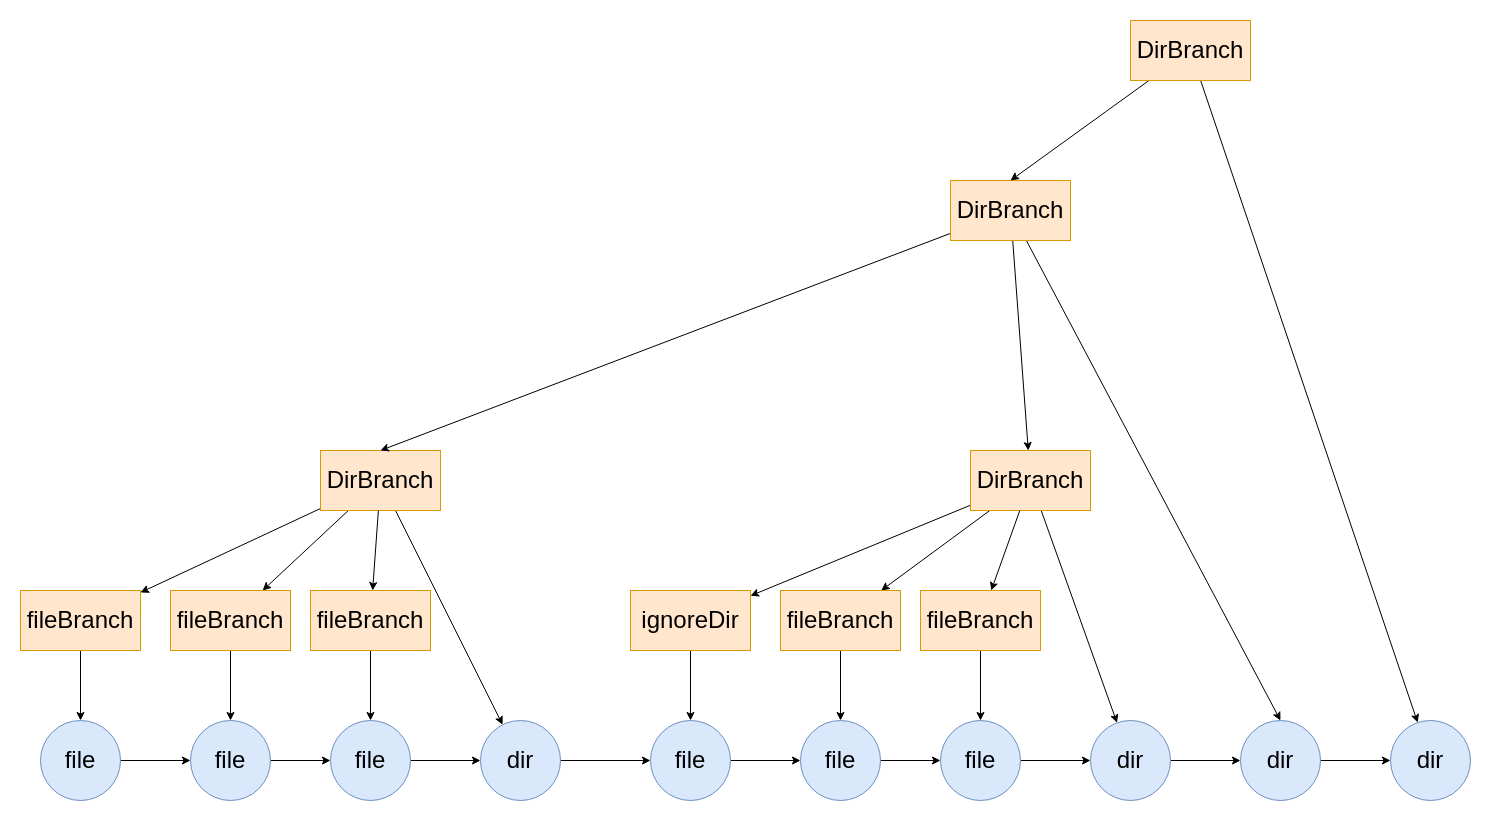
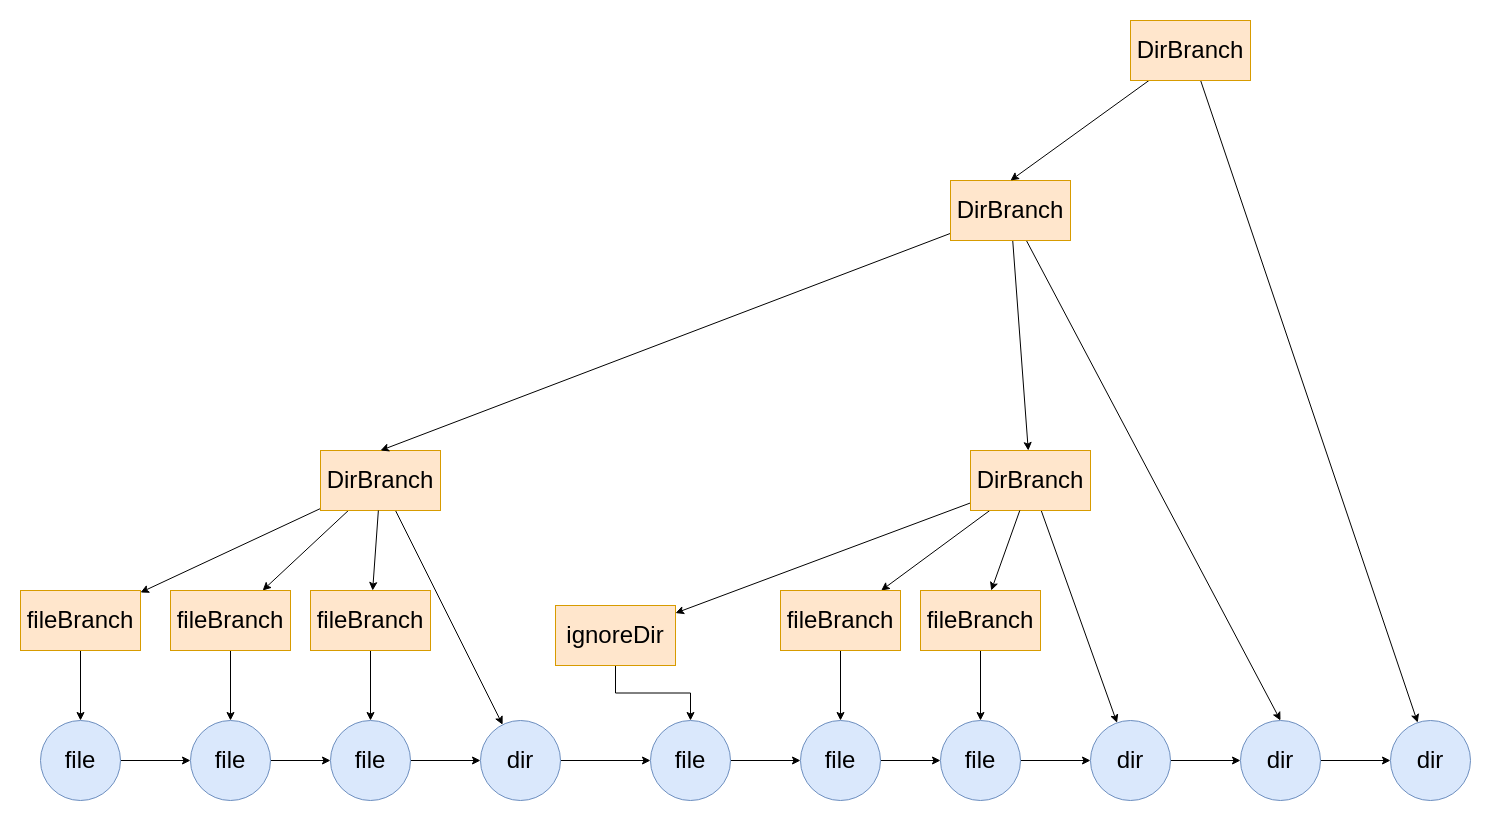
node "ignoreDir": moved (691, 621) -> (616, 636)
